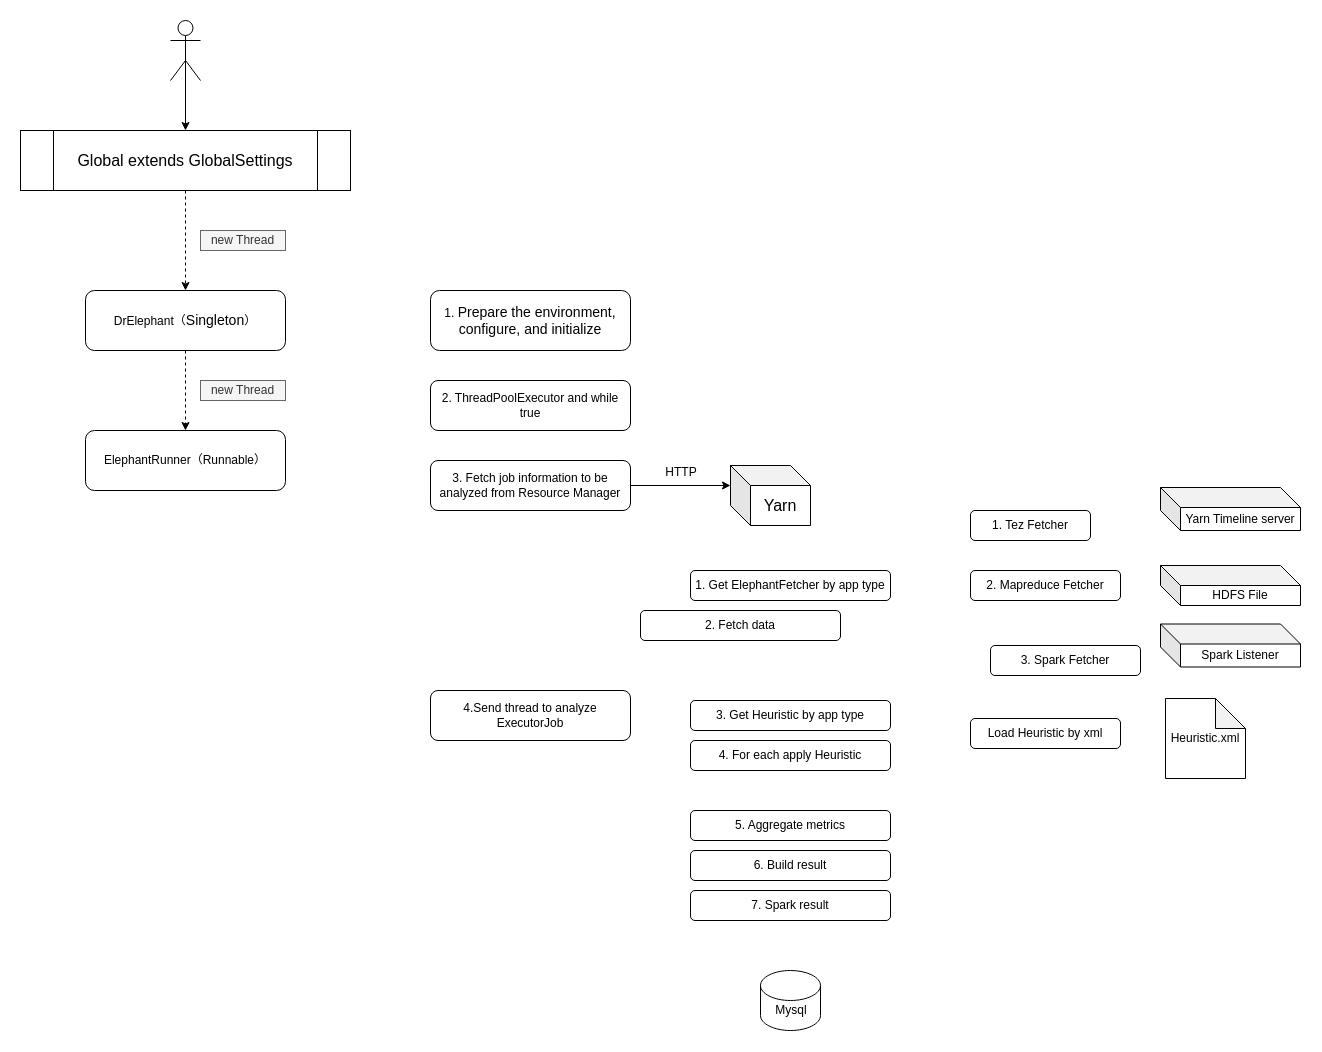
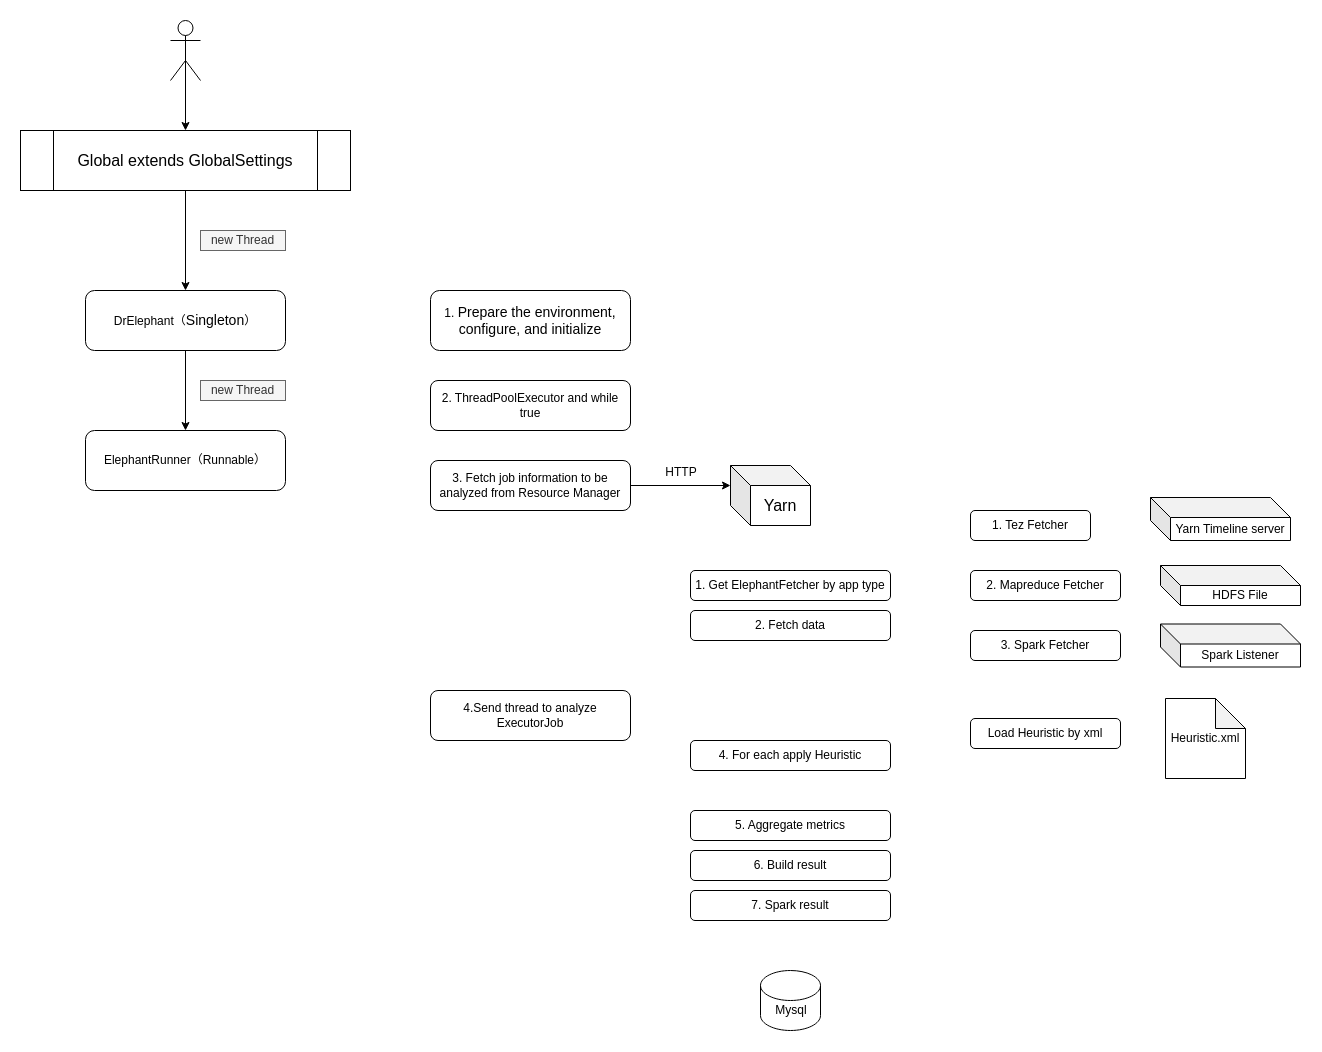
edge "Global extends GlobalSettings" -> "DrElephant（Singleton）": style dashed -> solid
edge "DrElephant（Singleton）" -> "ElephantRunner（Runnable）": style dashed -> solid
node "Yarn Timeline server": moved (1231, 509) -> (1221, 519)
node "2. Fetch data": moved (741, 626) -> (791, 626)
node "3. Spark Fetcher": moved (1066, 661) -> (1046, 646)
node "3. Get Heuristic by app type": removed
